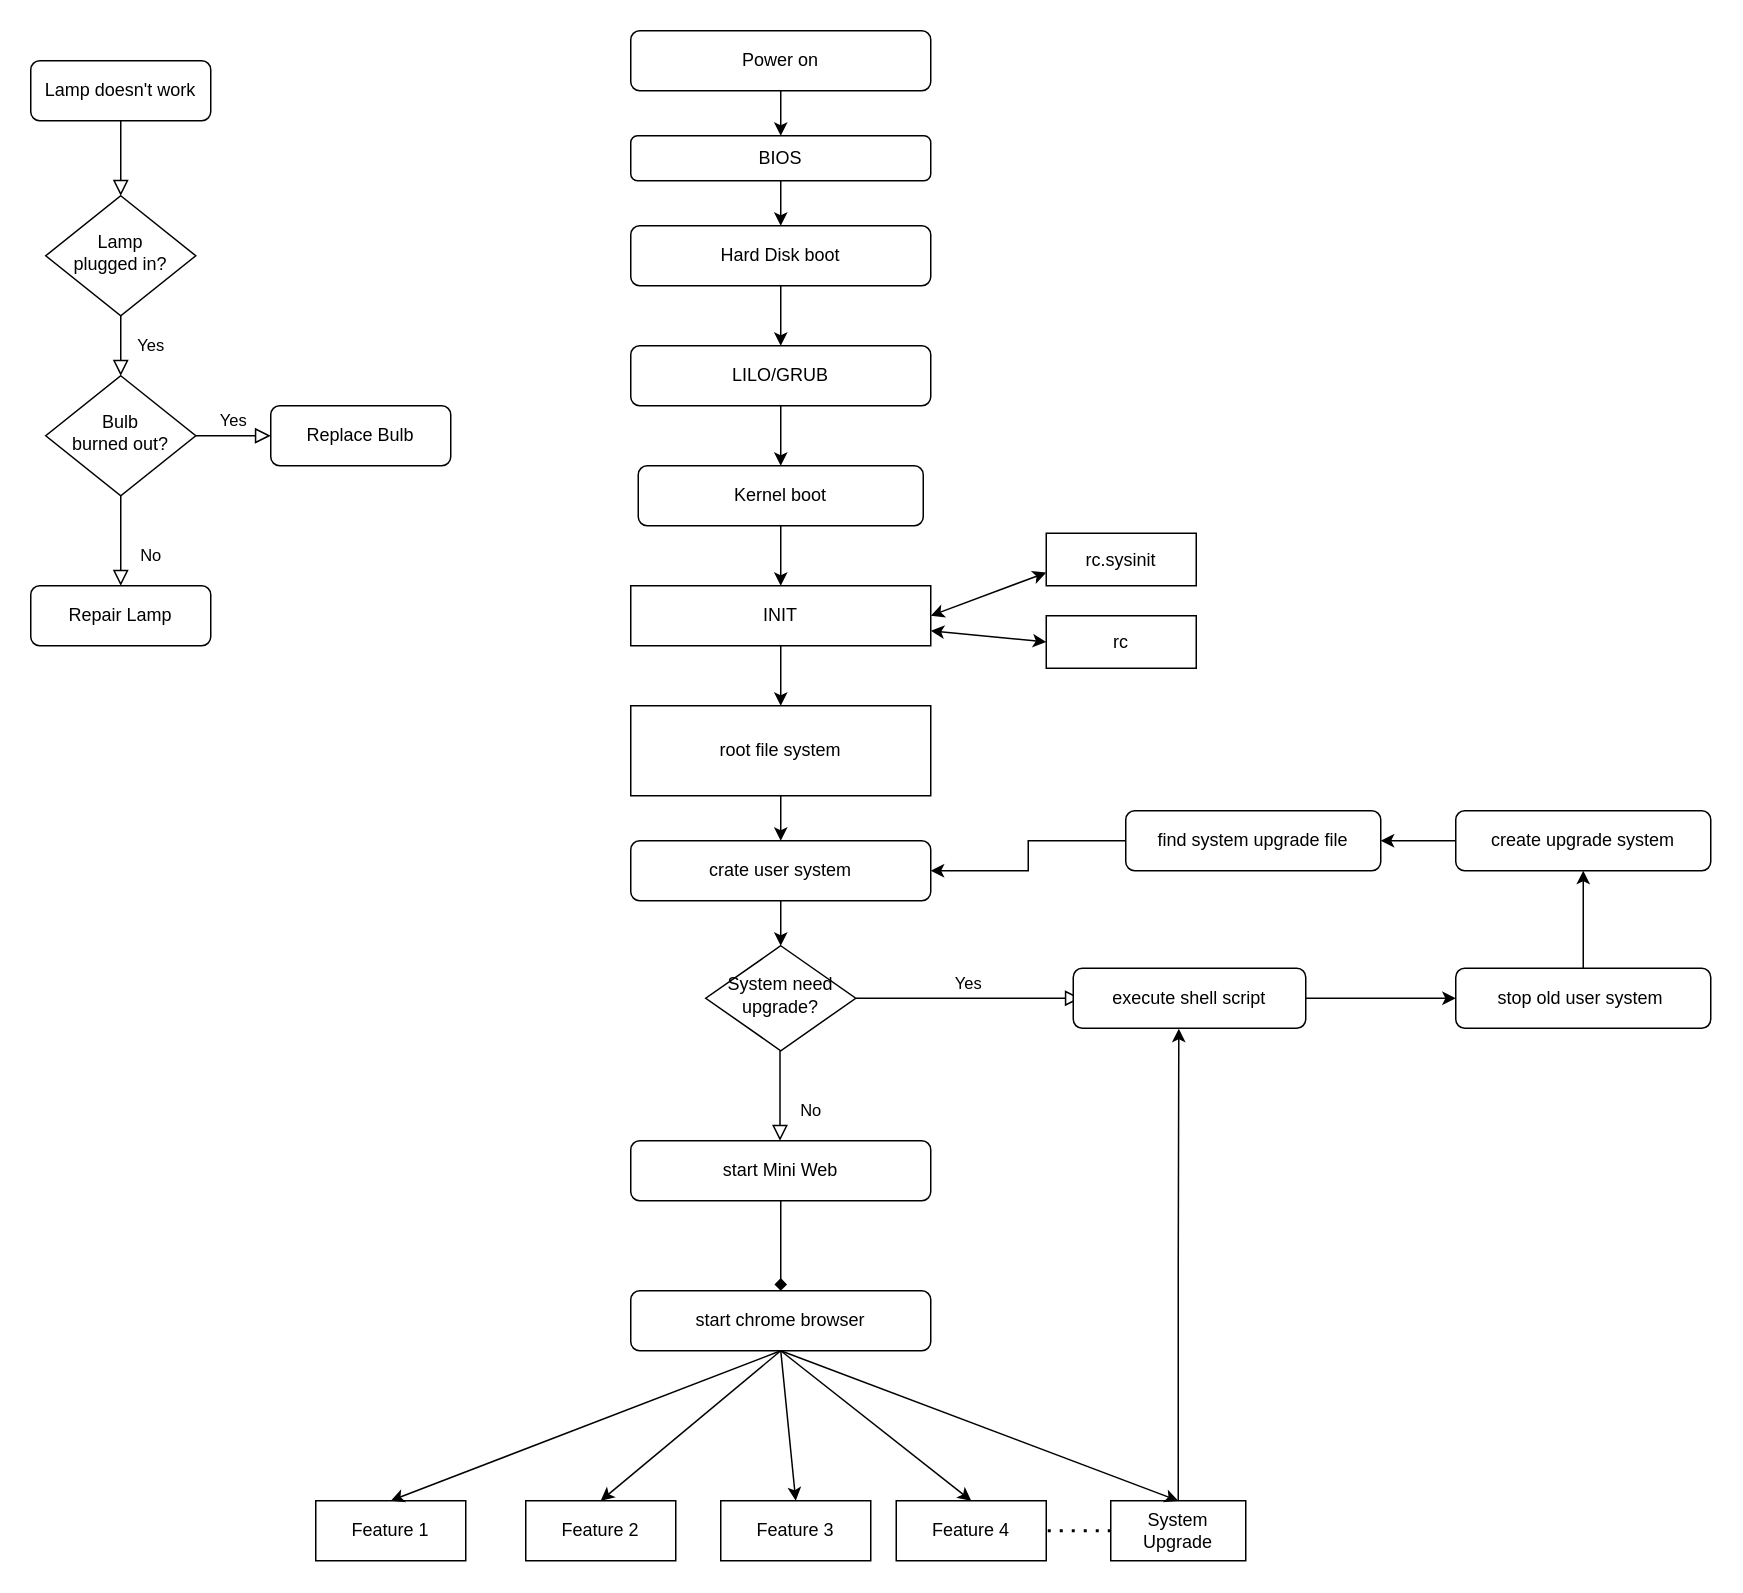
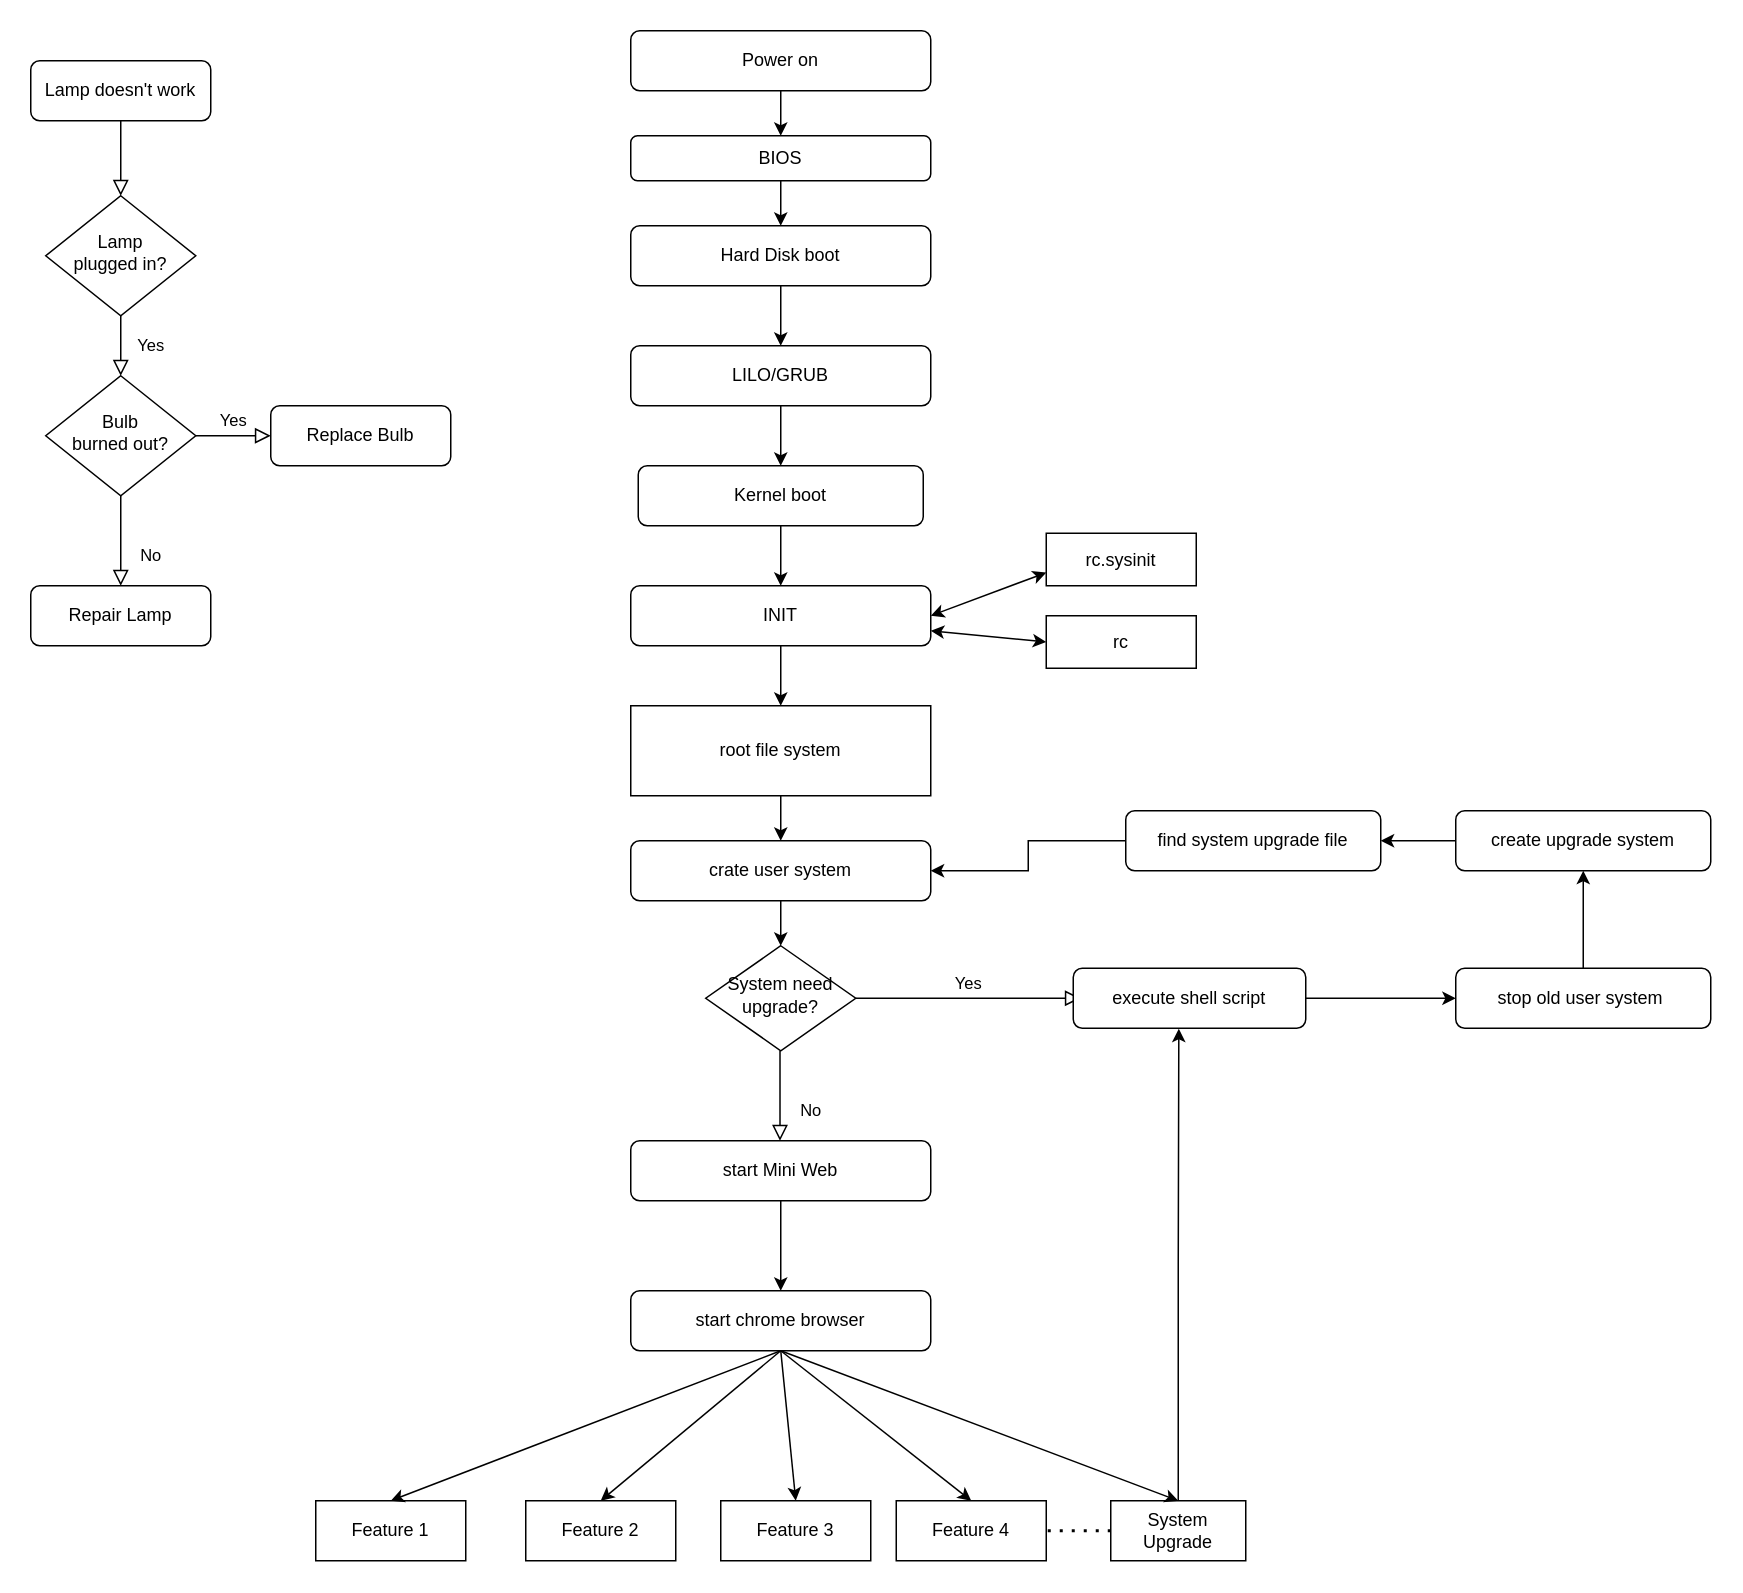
node "INIT": shape rectangle -> rounded rectangle
edge "start Mini Web" -> "start chrome browser": arrowhead diamond -> classic
